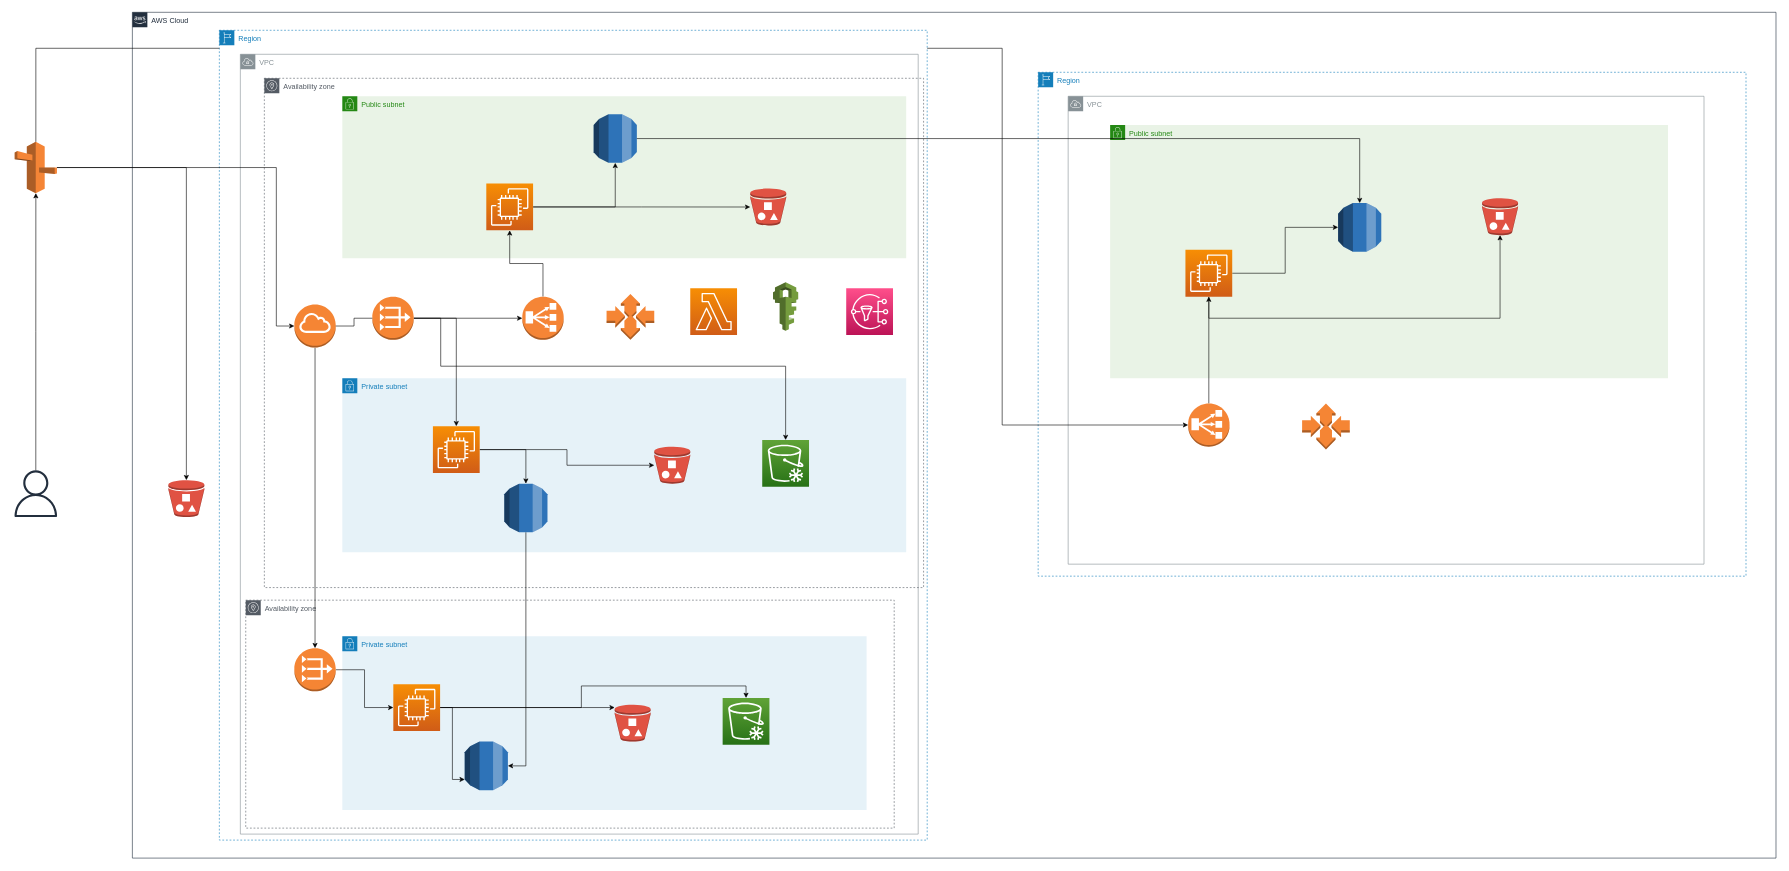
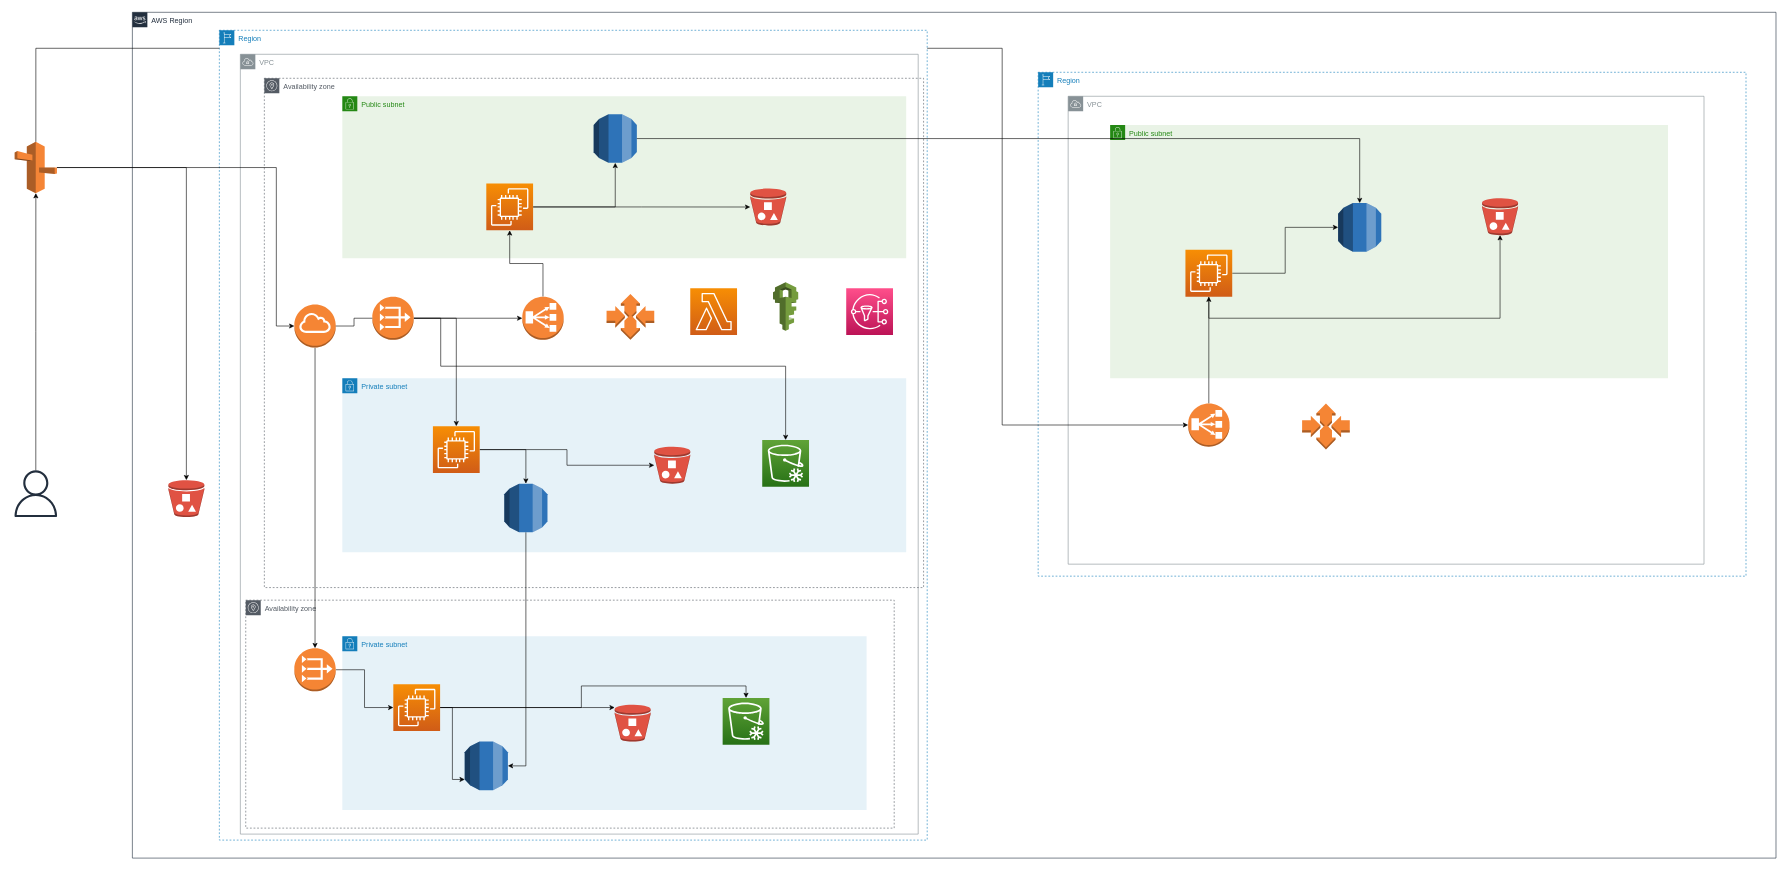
node "AWS Cloud": label "AWS Cloud" -> "AWS Region"
